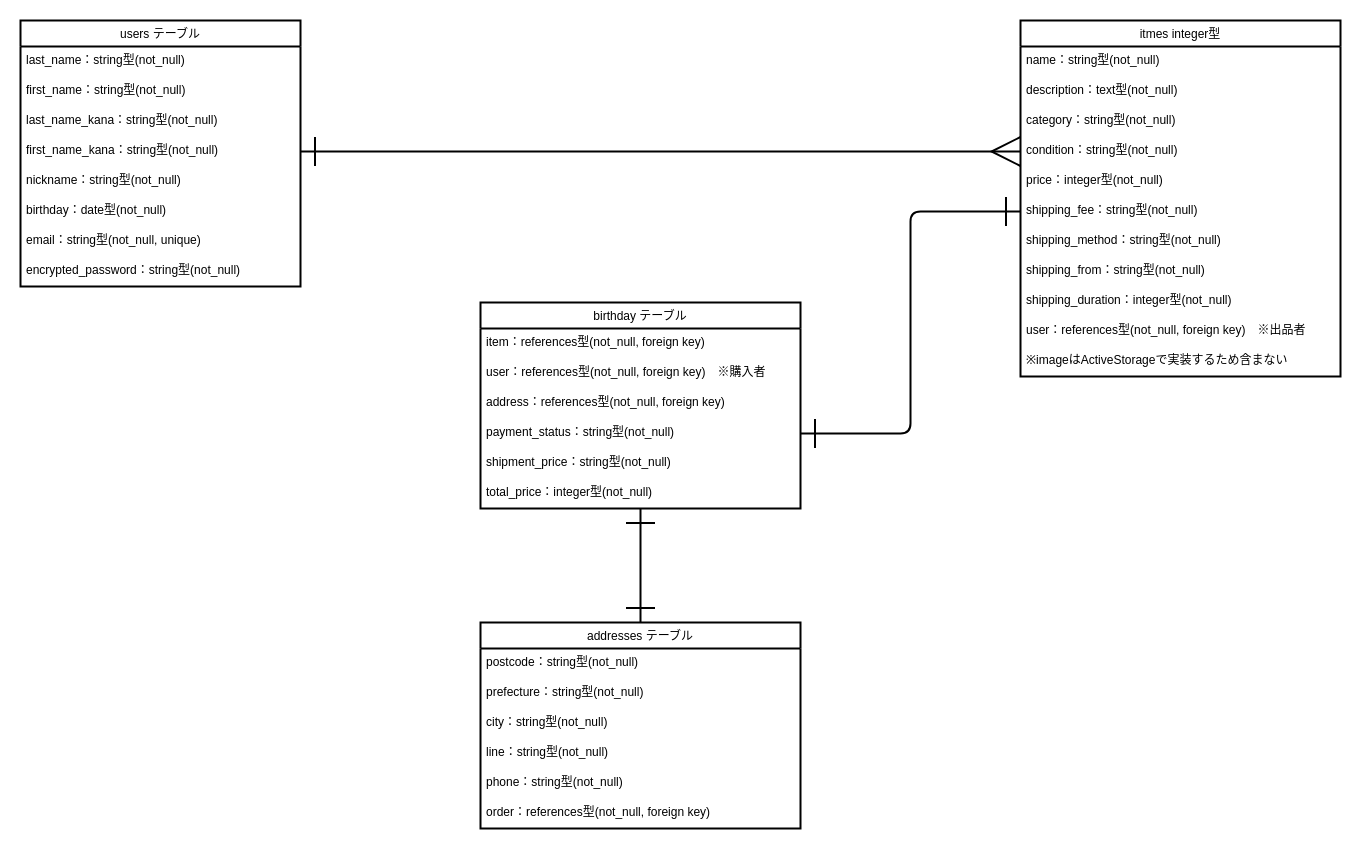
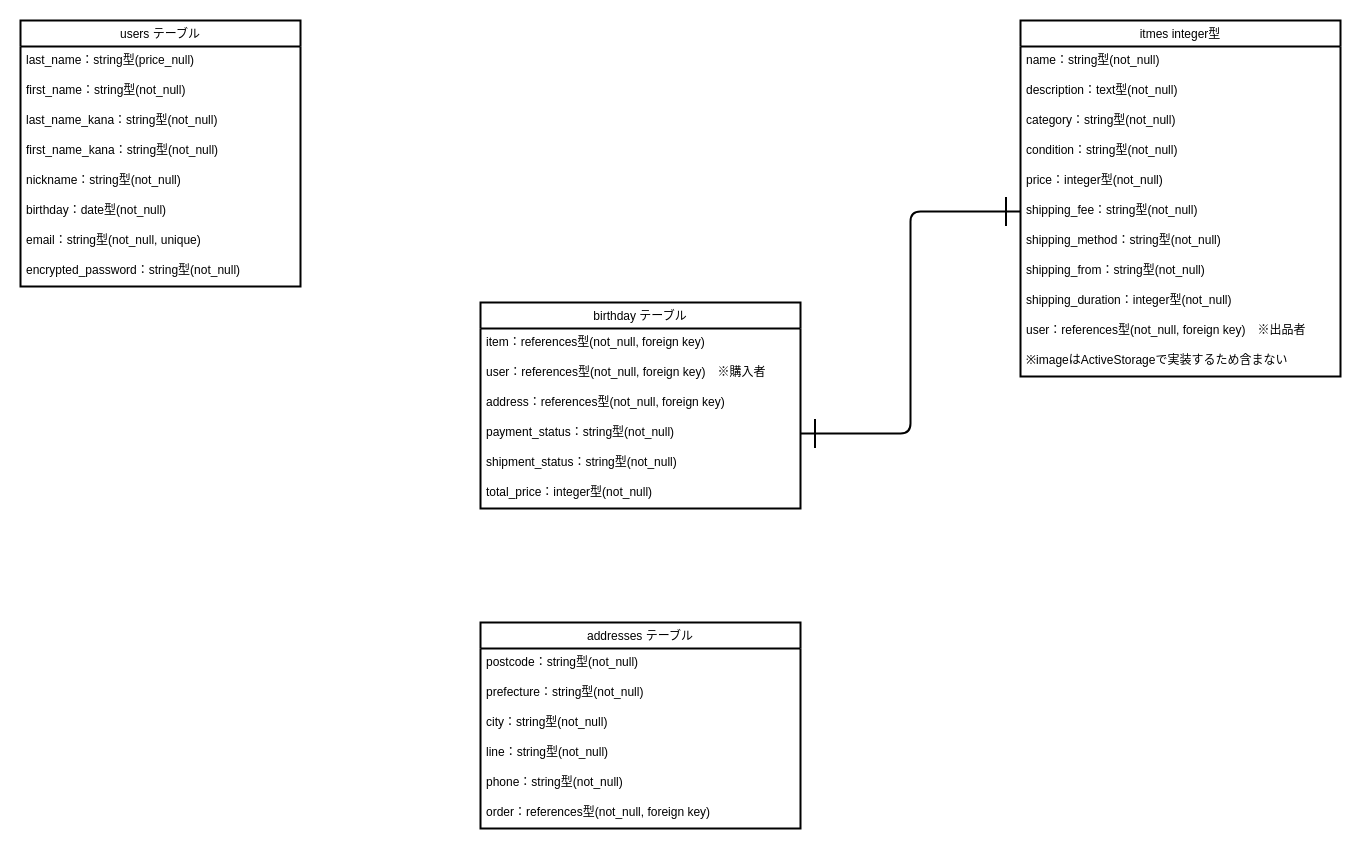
node "last_name：string型(not_null)": label "last_name：string型(not_null)" -> "last_name：string型(price_null)"
edge "first_name_kana：string型(not_null)" -- "condition：string型(not_null)": removed
node "shipment_price：string型(not_null)": label "shipment_price：string型(not_null)" -> "shipment_status：string型(not_null)"
edge "total_price：integer型(not_null)" -- "addresses テーブル": removed
